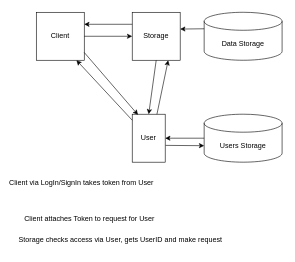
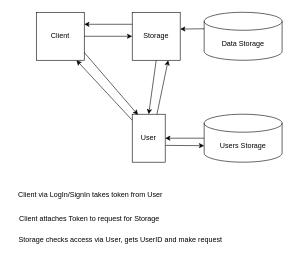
node "Client via LogIn/SignIn takes token from User": moved (81, 183) -> (90, 195)
node "Client attaches Token to request for User": label "Client attaches Token to request for User" -> "Client attaches Token to request for Storage"
